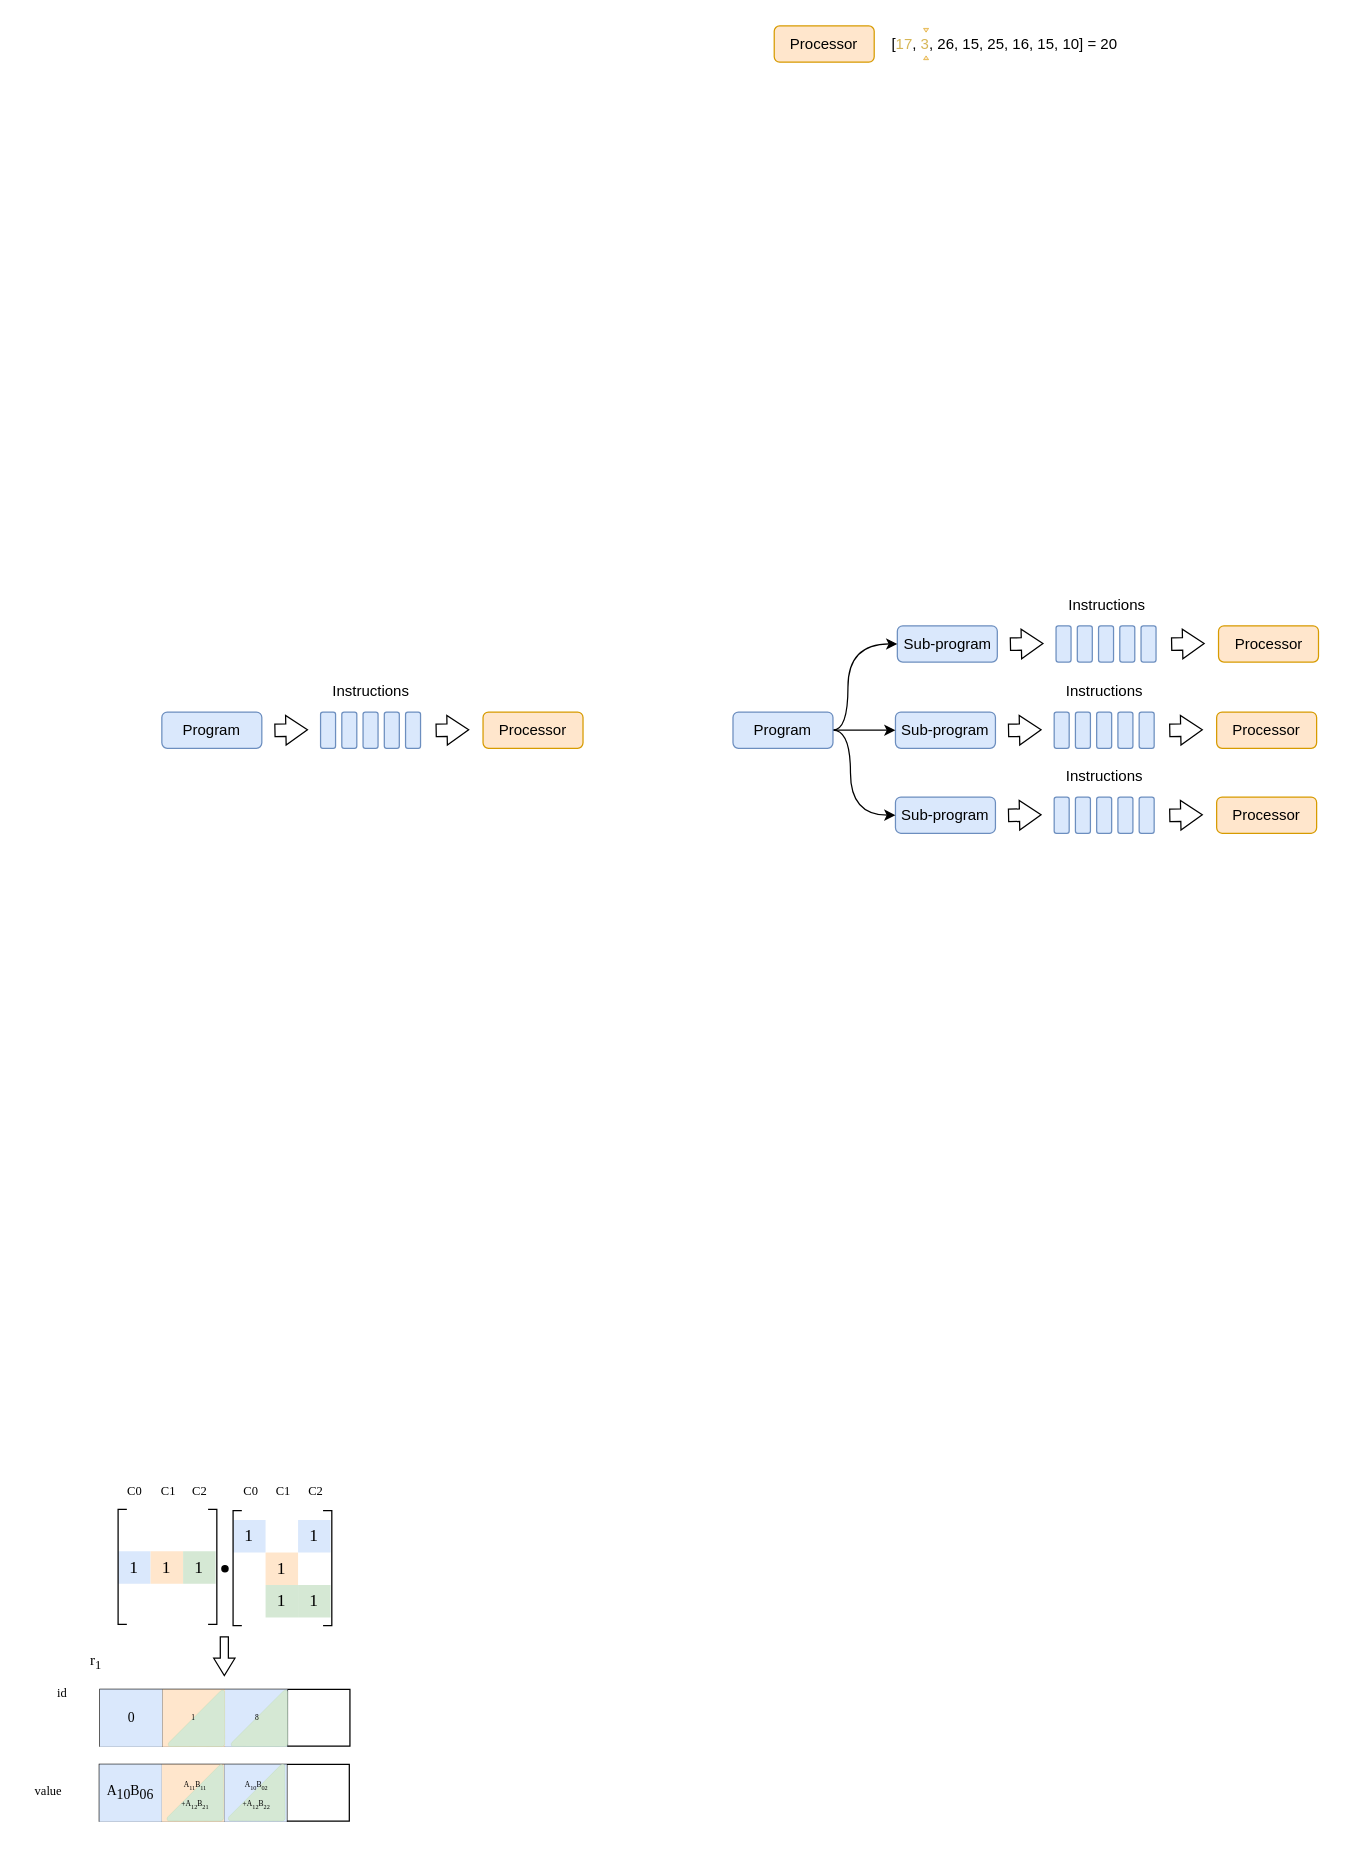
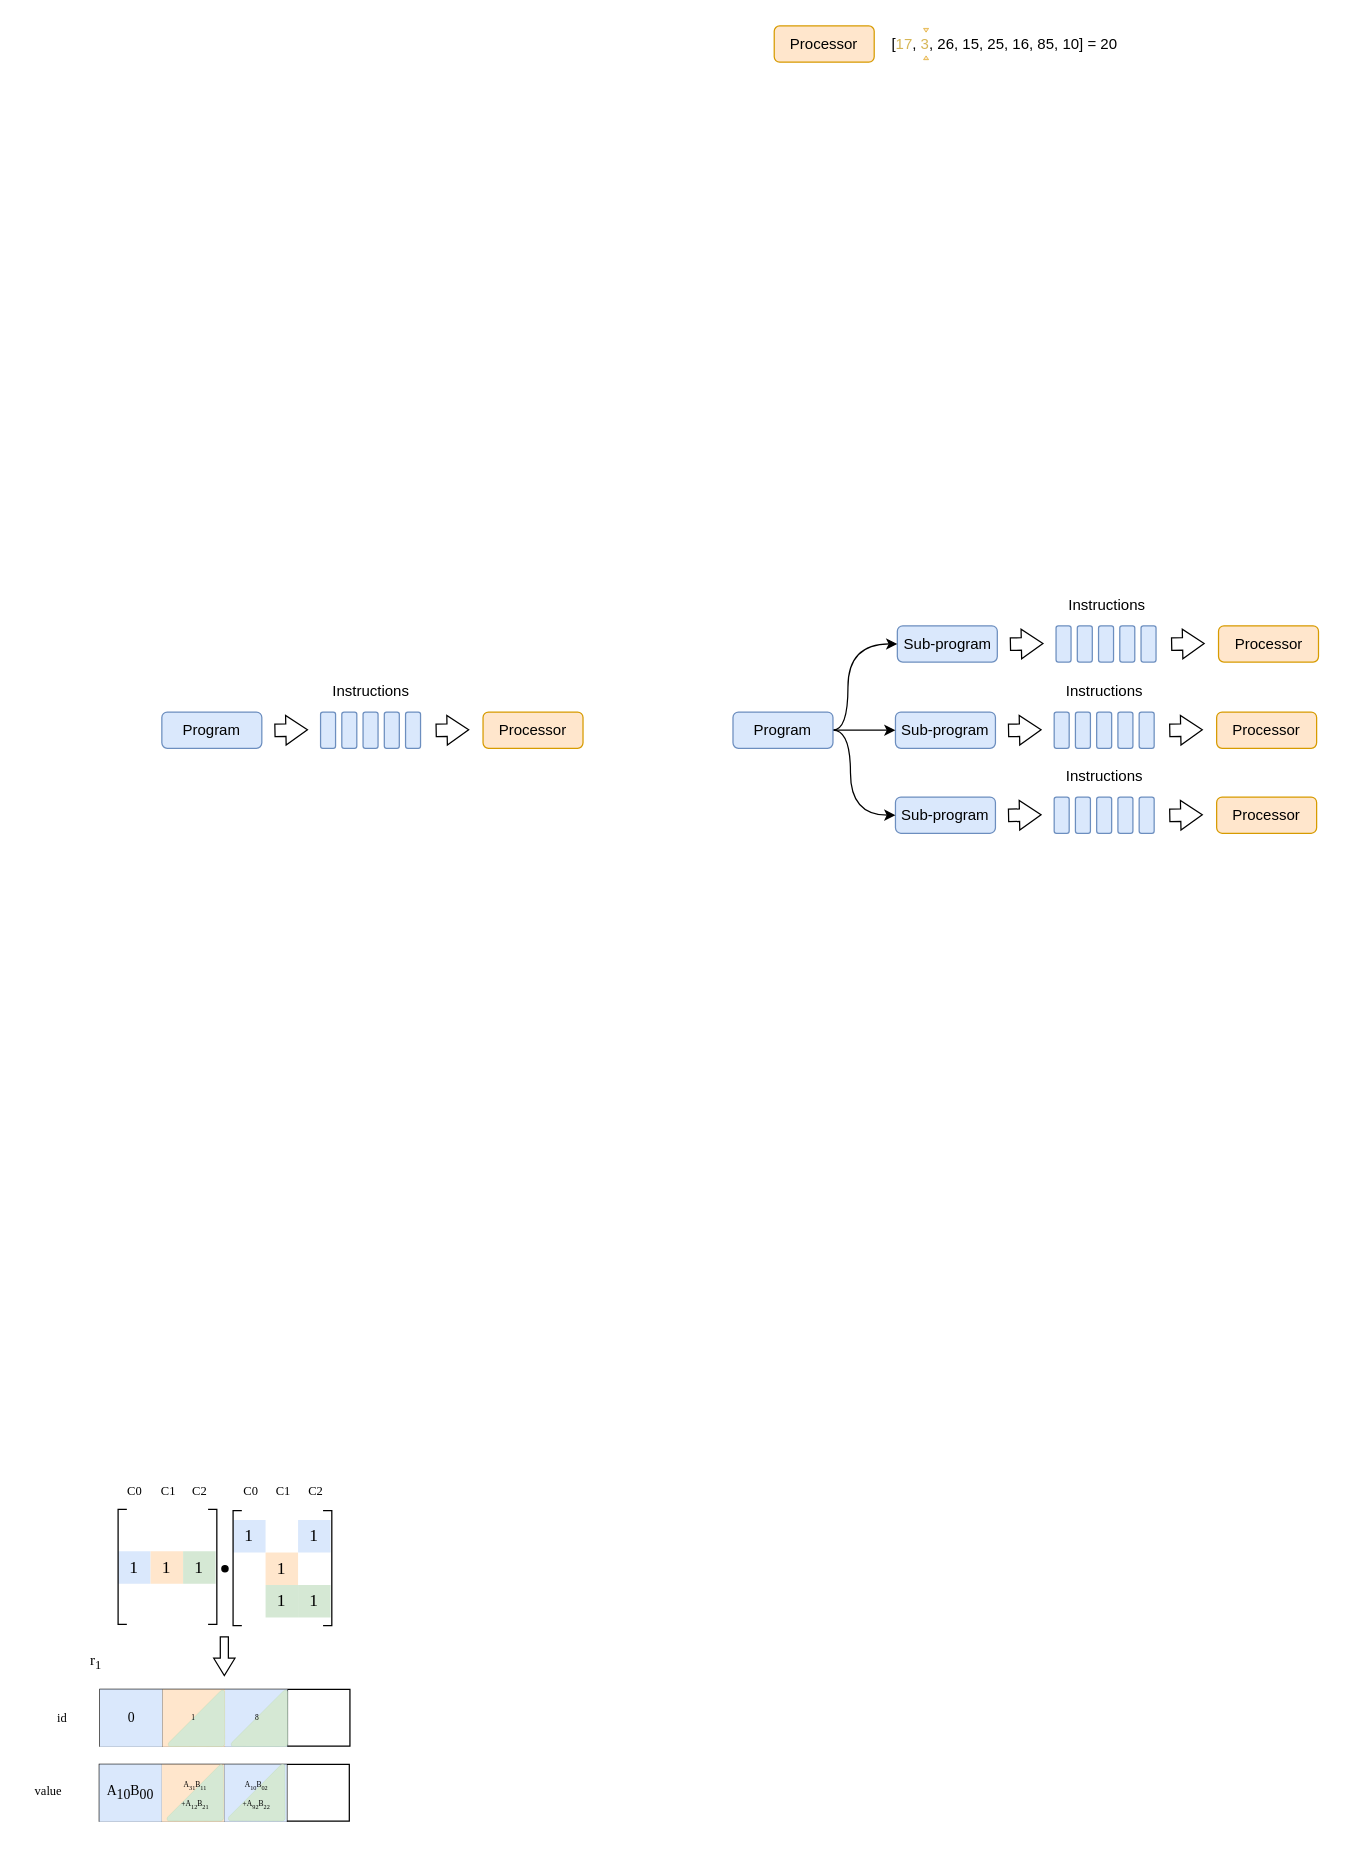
node "[17, 3, 26, 15, 25, 16, 15, 10] = 20": label "[17, 3, 26, 15, 25, 16, 15, 10] = 20" -> "[17, 3, 26, 15, 25, 16, 85, 10] = 20"
node "id": moved (61, 1693) -> (61, 1718)
node "A10B06": label "A10B06" -> "A10B00"
node "A11B11 +A12B21": label "A11B11 +A12B21" -> "A31B11 +A12B21"
node "A10B02 +A12B22": label "A10B02 +A12B22" -> "A10B02 +A92B22"
